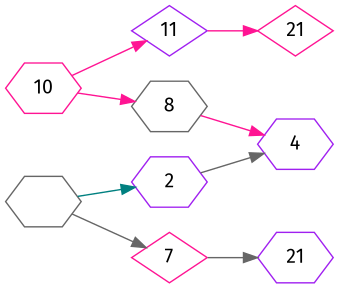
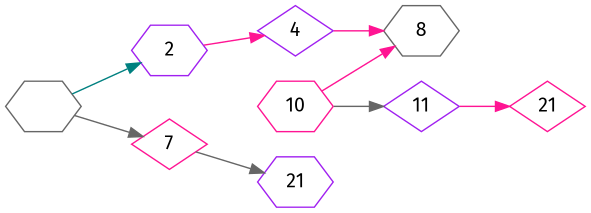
edge "10" -> "11": color deeppink -> gray40
edge "8" -> "4": reversed
node "4": shape hexagon -> diamond
edge "2" -> "4": color gray40 -> deeppink
